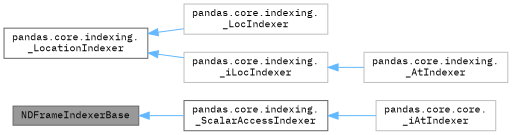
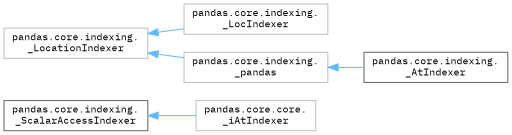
node "pandas.core.indexing. _LocationIndexer": color gray40 -> grey75
node "pandas.core.indexing. _iLocIndexer": label "pandas.core.indexing. _iLocIndexer" -> "pandas.core.indexing. _pandas"
node "pandas.core.indexing. _AtIndexer": color grey75 -> gray40
node "NDFrameIndexerBase": removed
